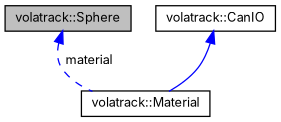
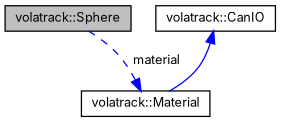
edge "volatrack::Material" -> "volatrack::Sphere": reversed
